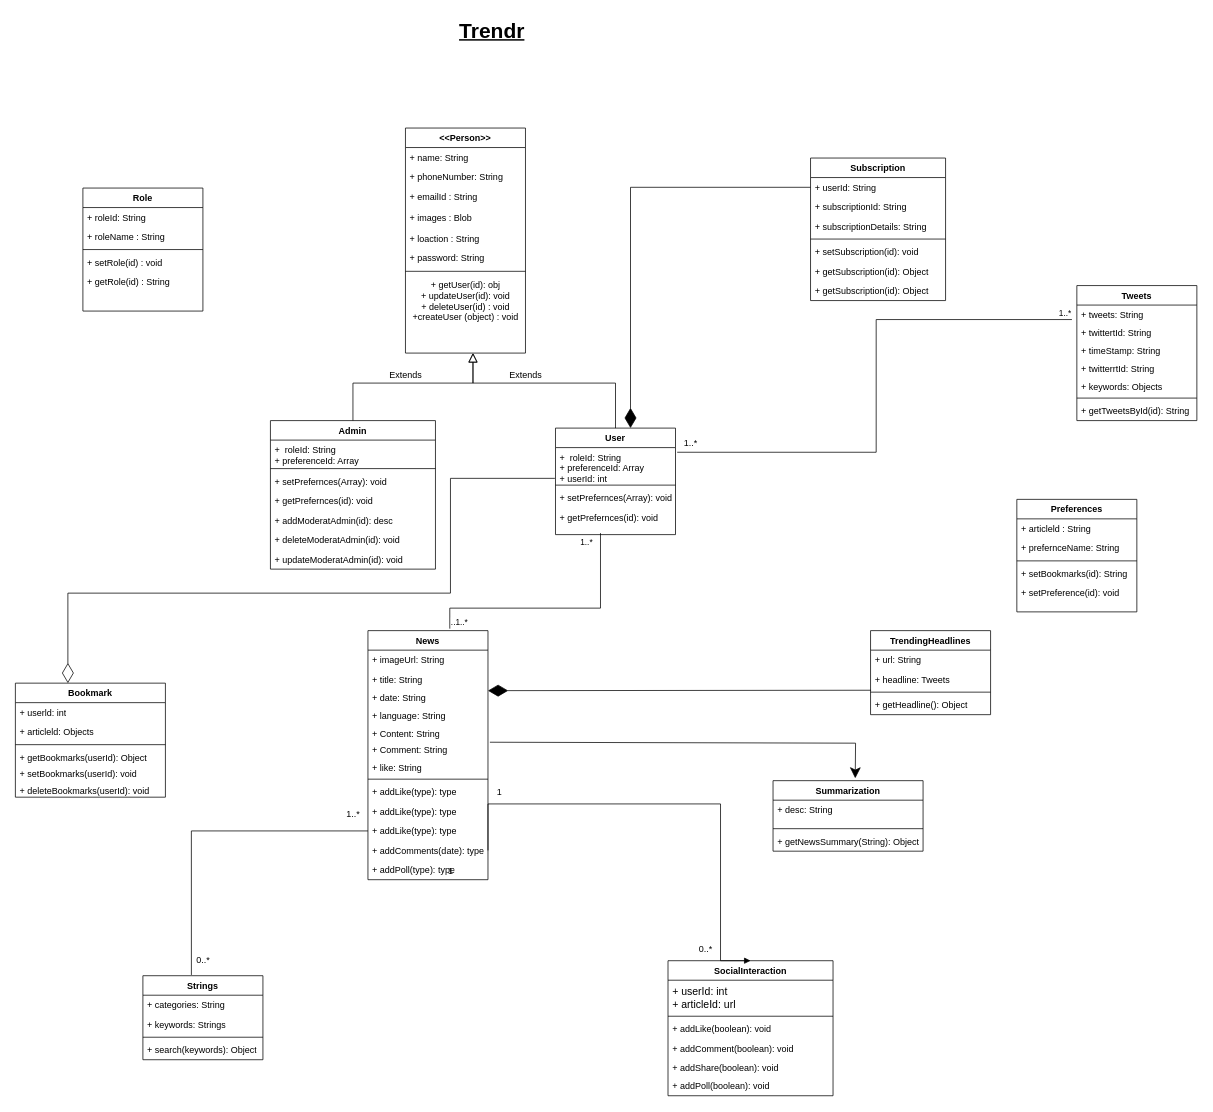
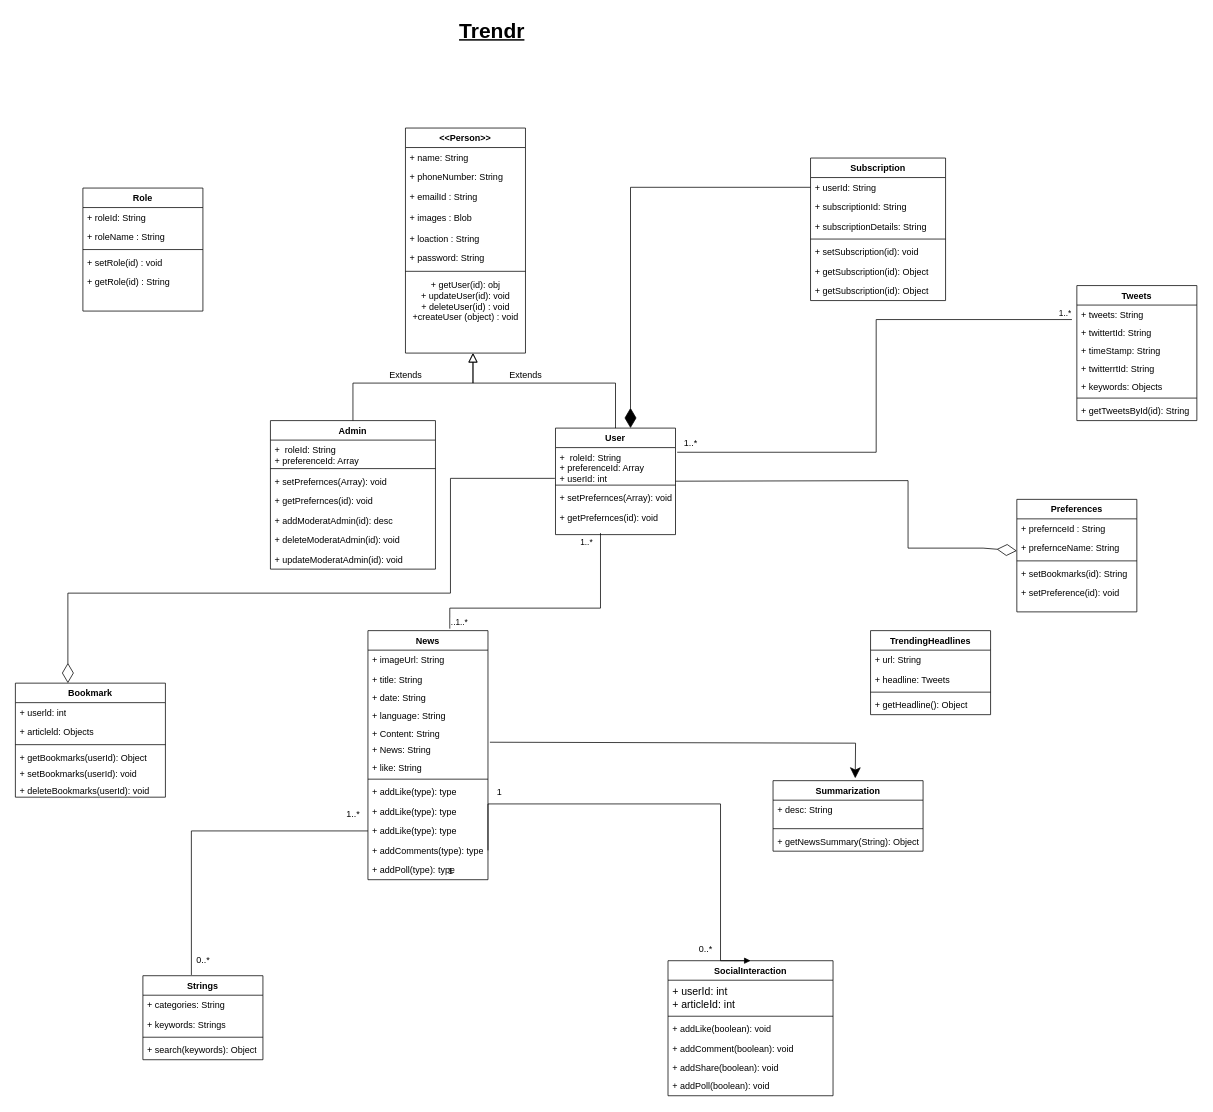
edge "User" -> "Preferences": added
node "+ articleld : String": label "+ articleld : String" -> "+ prefernceId : String"
edge "+ headline: Tweets" -> "+ date: String": removed
node "+ Comment: String": label "+ Comment: String" -> "+ News: String"
node "+ addComments(date): type": label "+ addComments(date): type" -> "+ addComments(type): type"
node "+ userId: int + articleId: url": label "+ userId: int + articleId: url" -> "+ userId: int + articleId: int"
